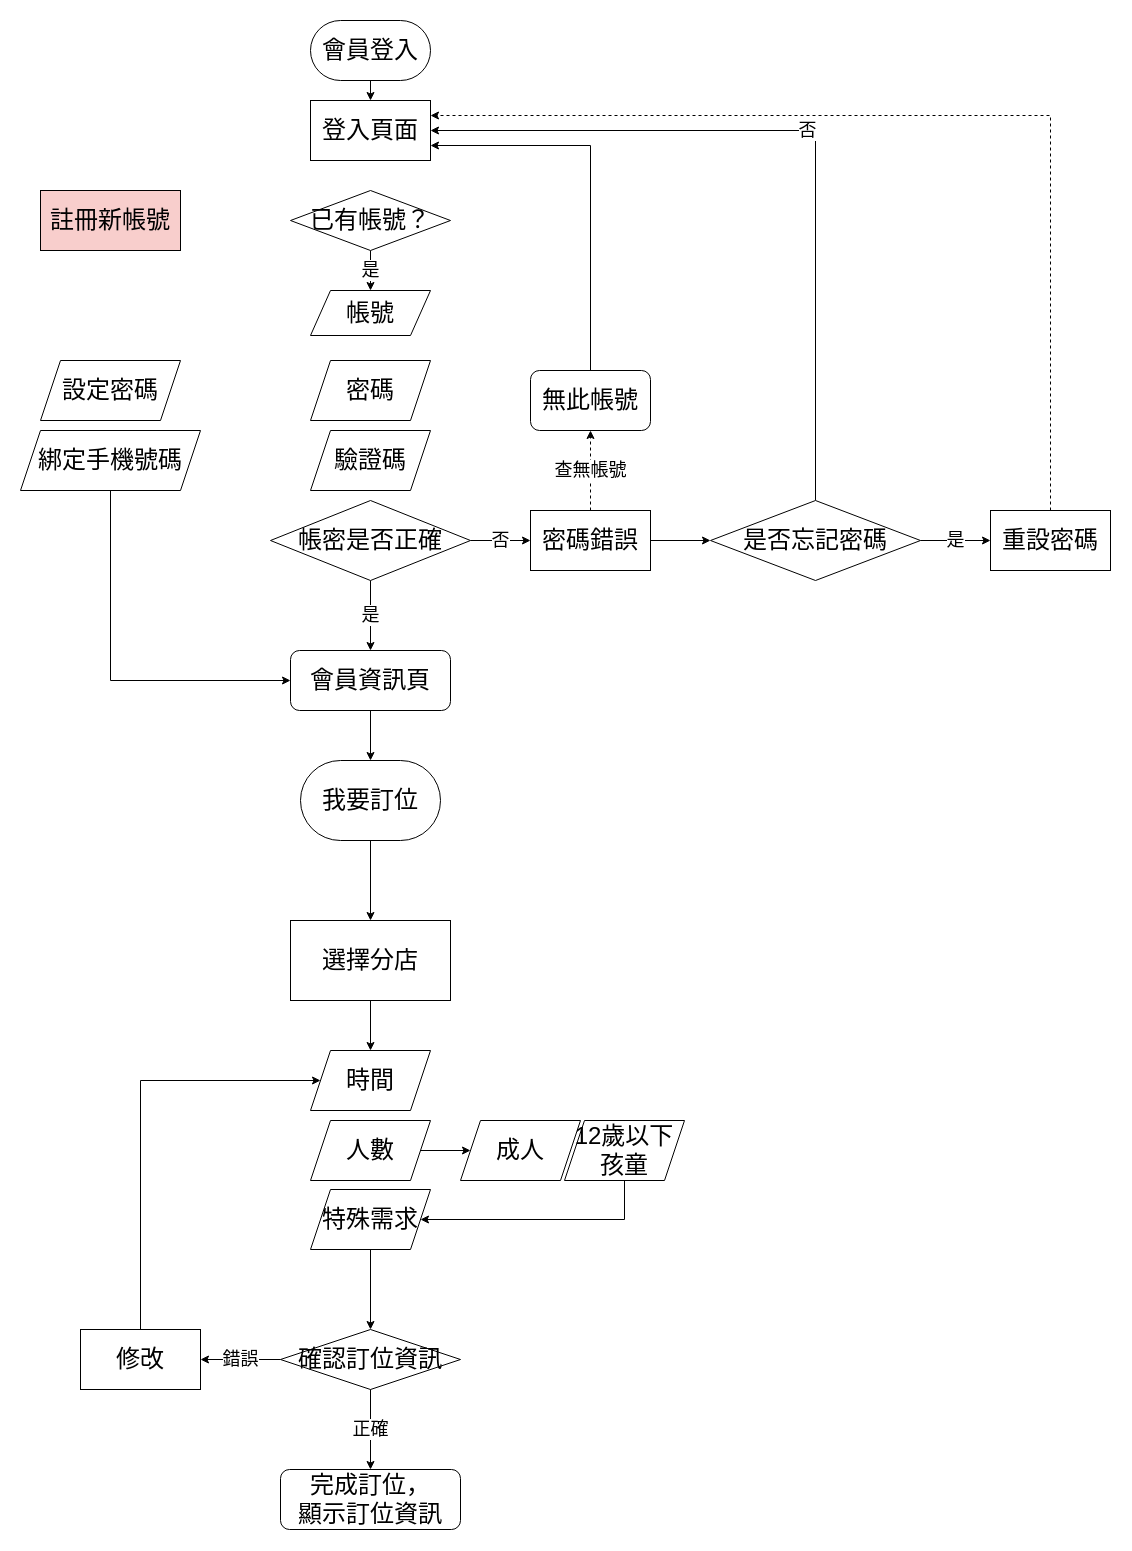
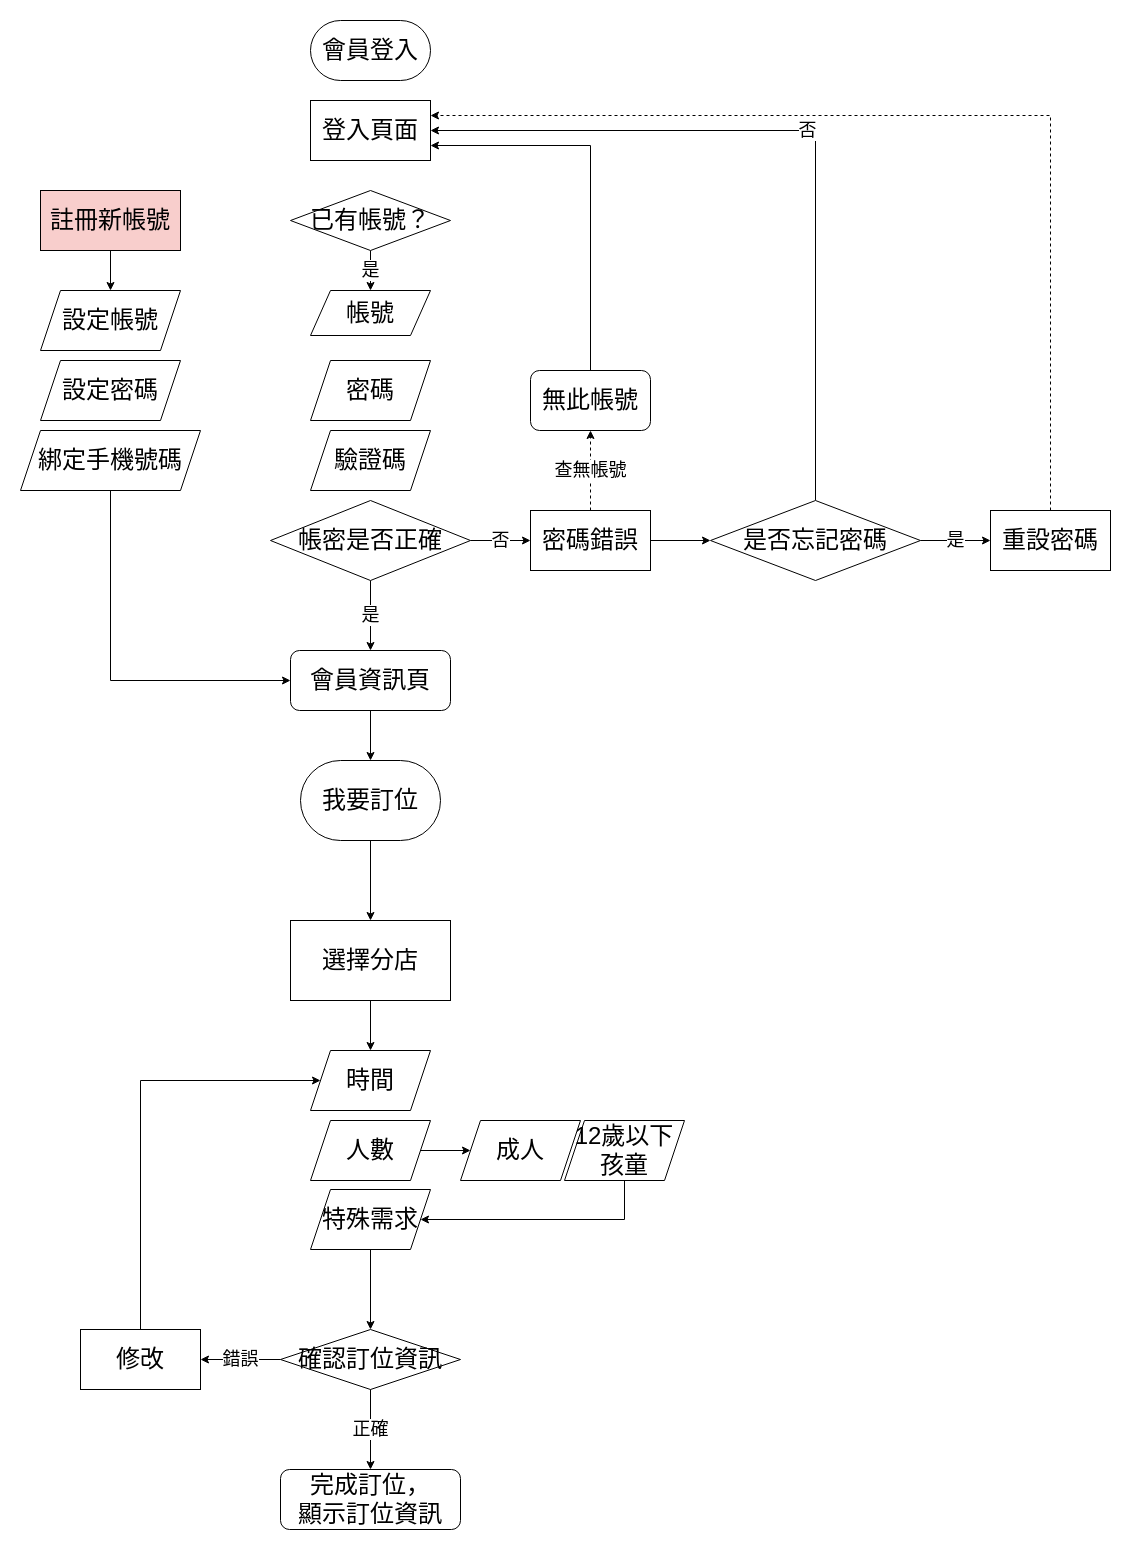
edge "會員登入" -> "登入頁面": removed
edge "註冊新帳號" -> "設定帳號": added
node "設定帳號": added
